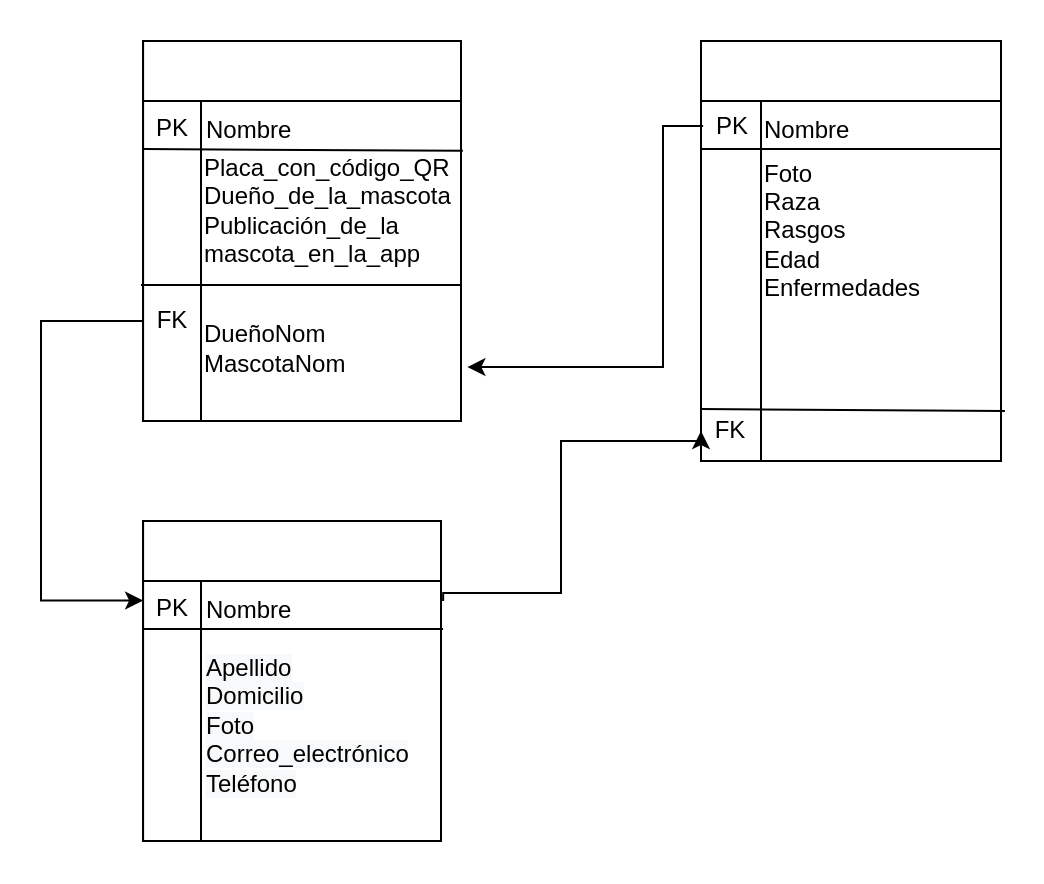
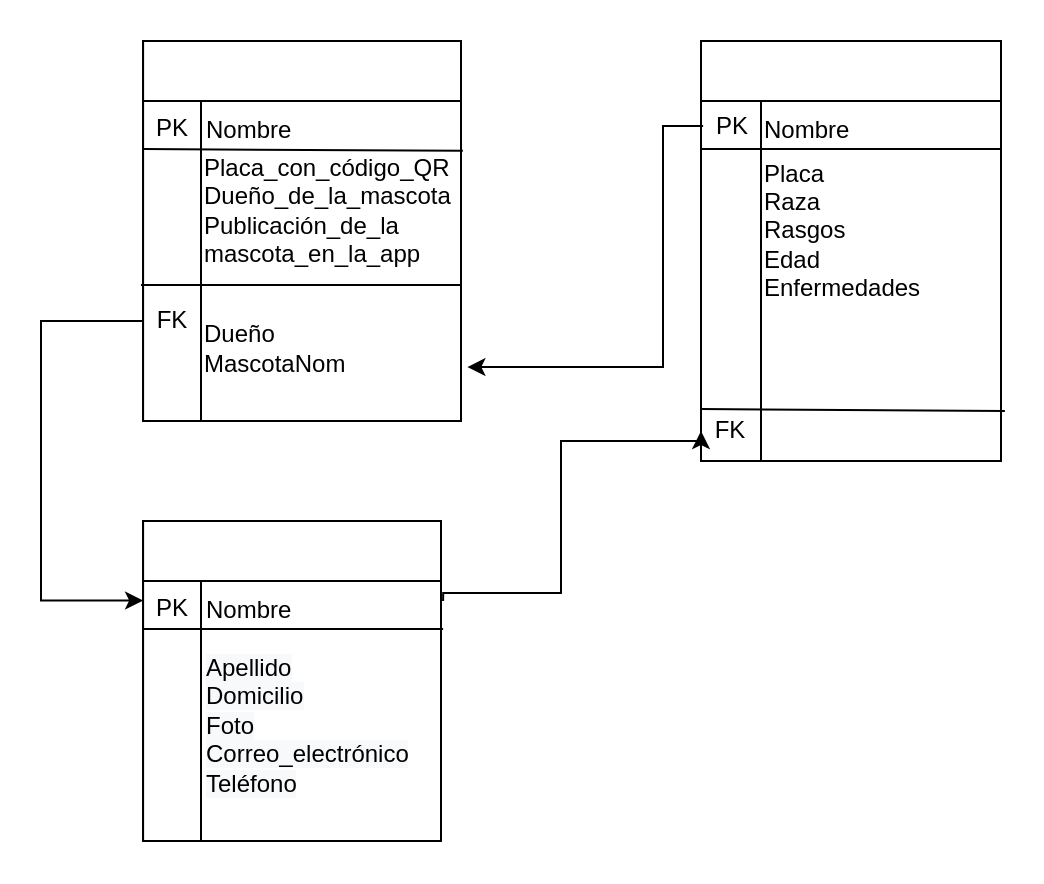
node "Foto Raza Rasgos Edad Enfermedades": label "Foto Raza Rasgos Edad Enfermedades" -> "Placa Raza Rasgos Edad Enfermedades"
node "DueñoNom MascotaNom": label "DueñoNom MascotaNom" -> "Dueño MascotaNom"
